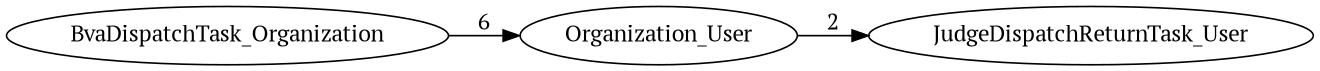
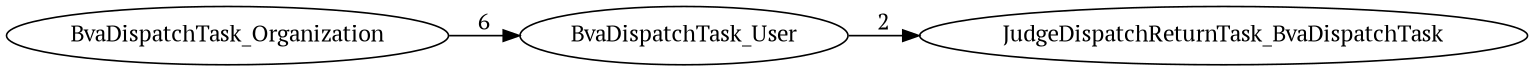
node "Organization_User": label "Organization_User" -> "BvaDispatchTask_User"
node "JudgeDispatchReturnTask_User": label "JudgeDispatchReturnTask_User" -> "JudgeDispatchReturnTask_BvaDispatchTask"
